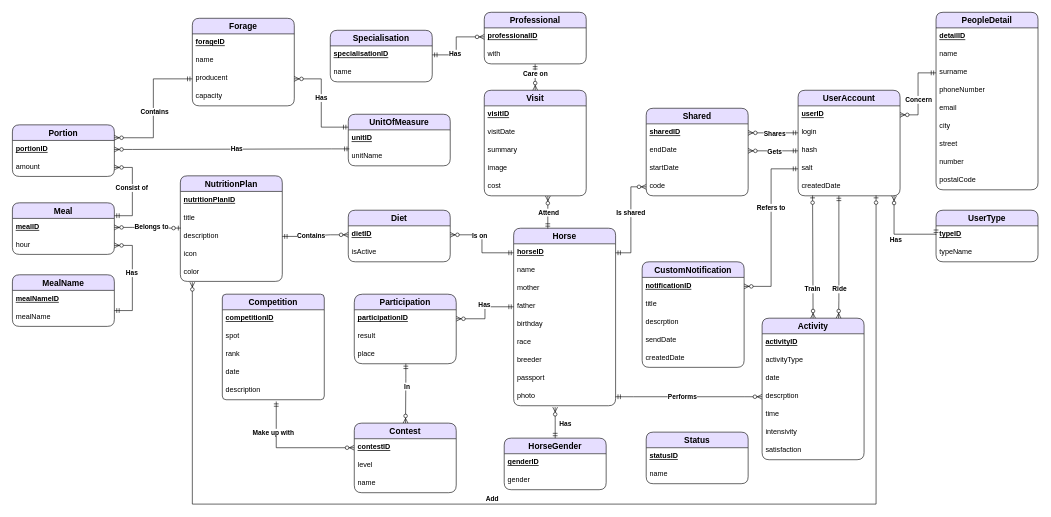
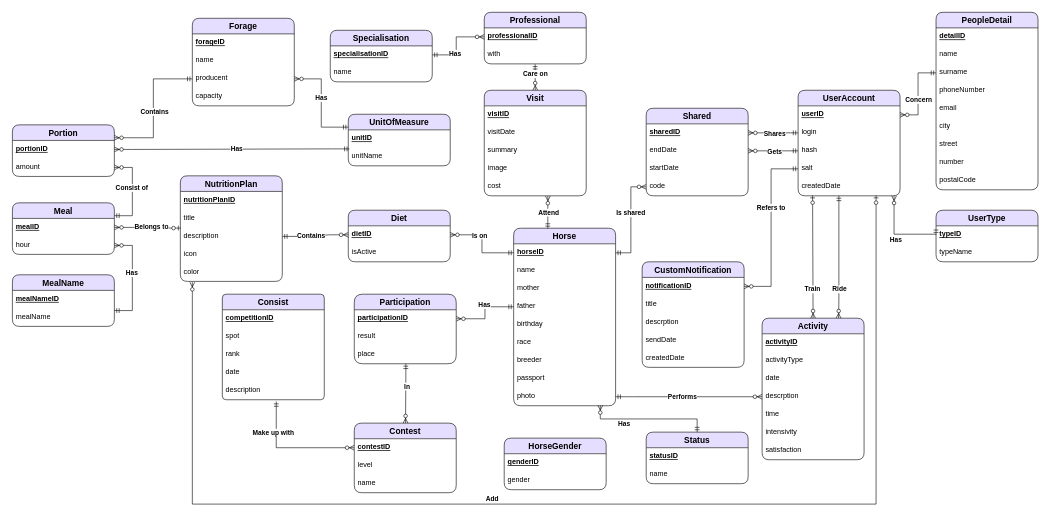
node "Competition": label "Competition" -> "Consist"
edge "photo" -- "HorseGender": removed, label "Has"
edge "photo" -- "Status": added, label "Has"
